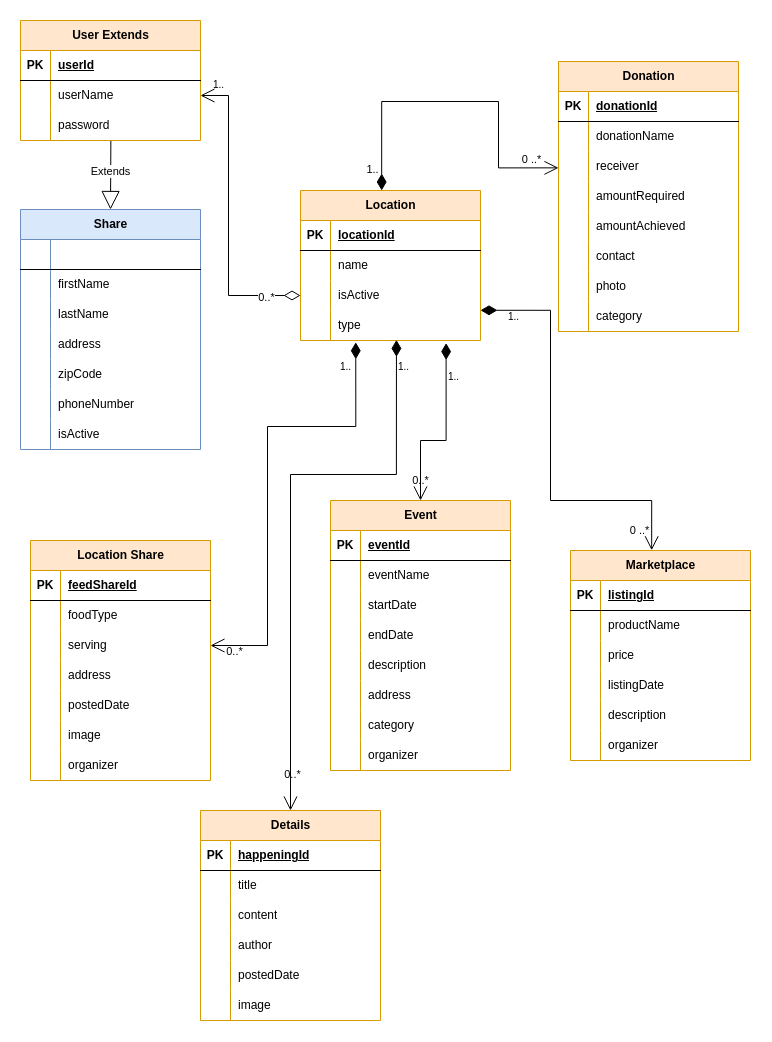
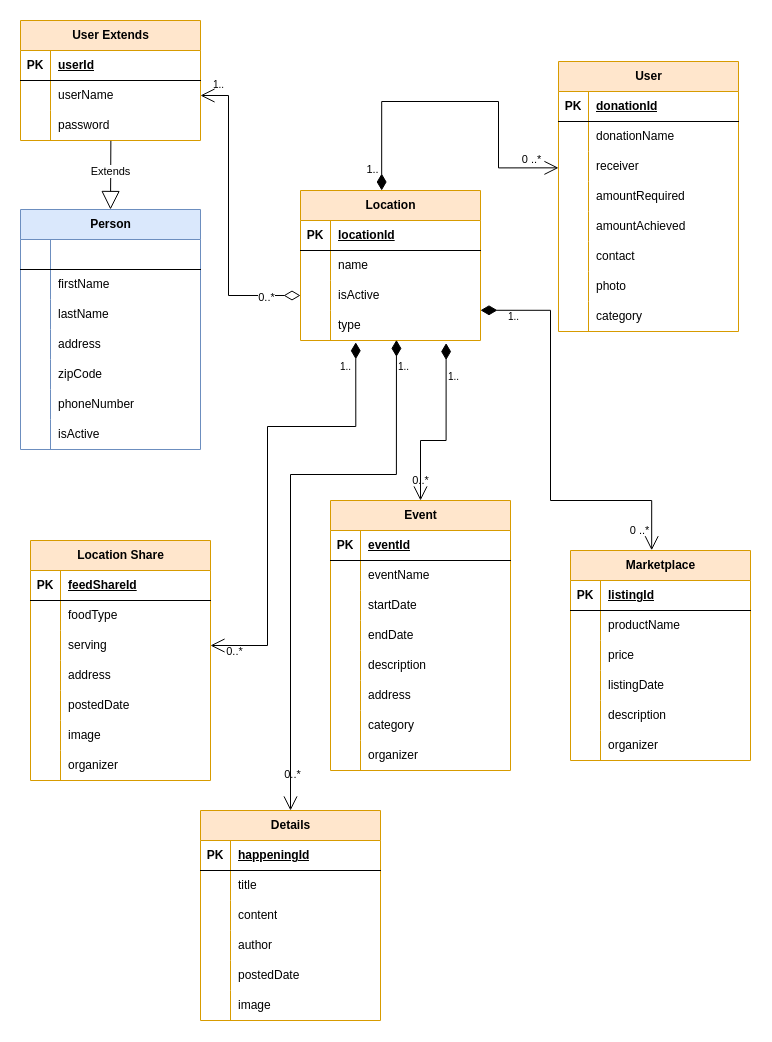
node "Donation": label "Donation" -> "User"
node "Share": label "Share" -> "Person"
